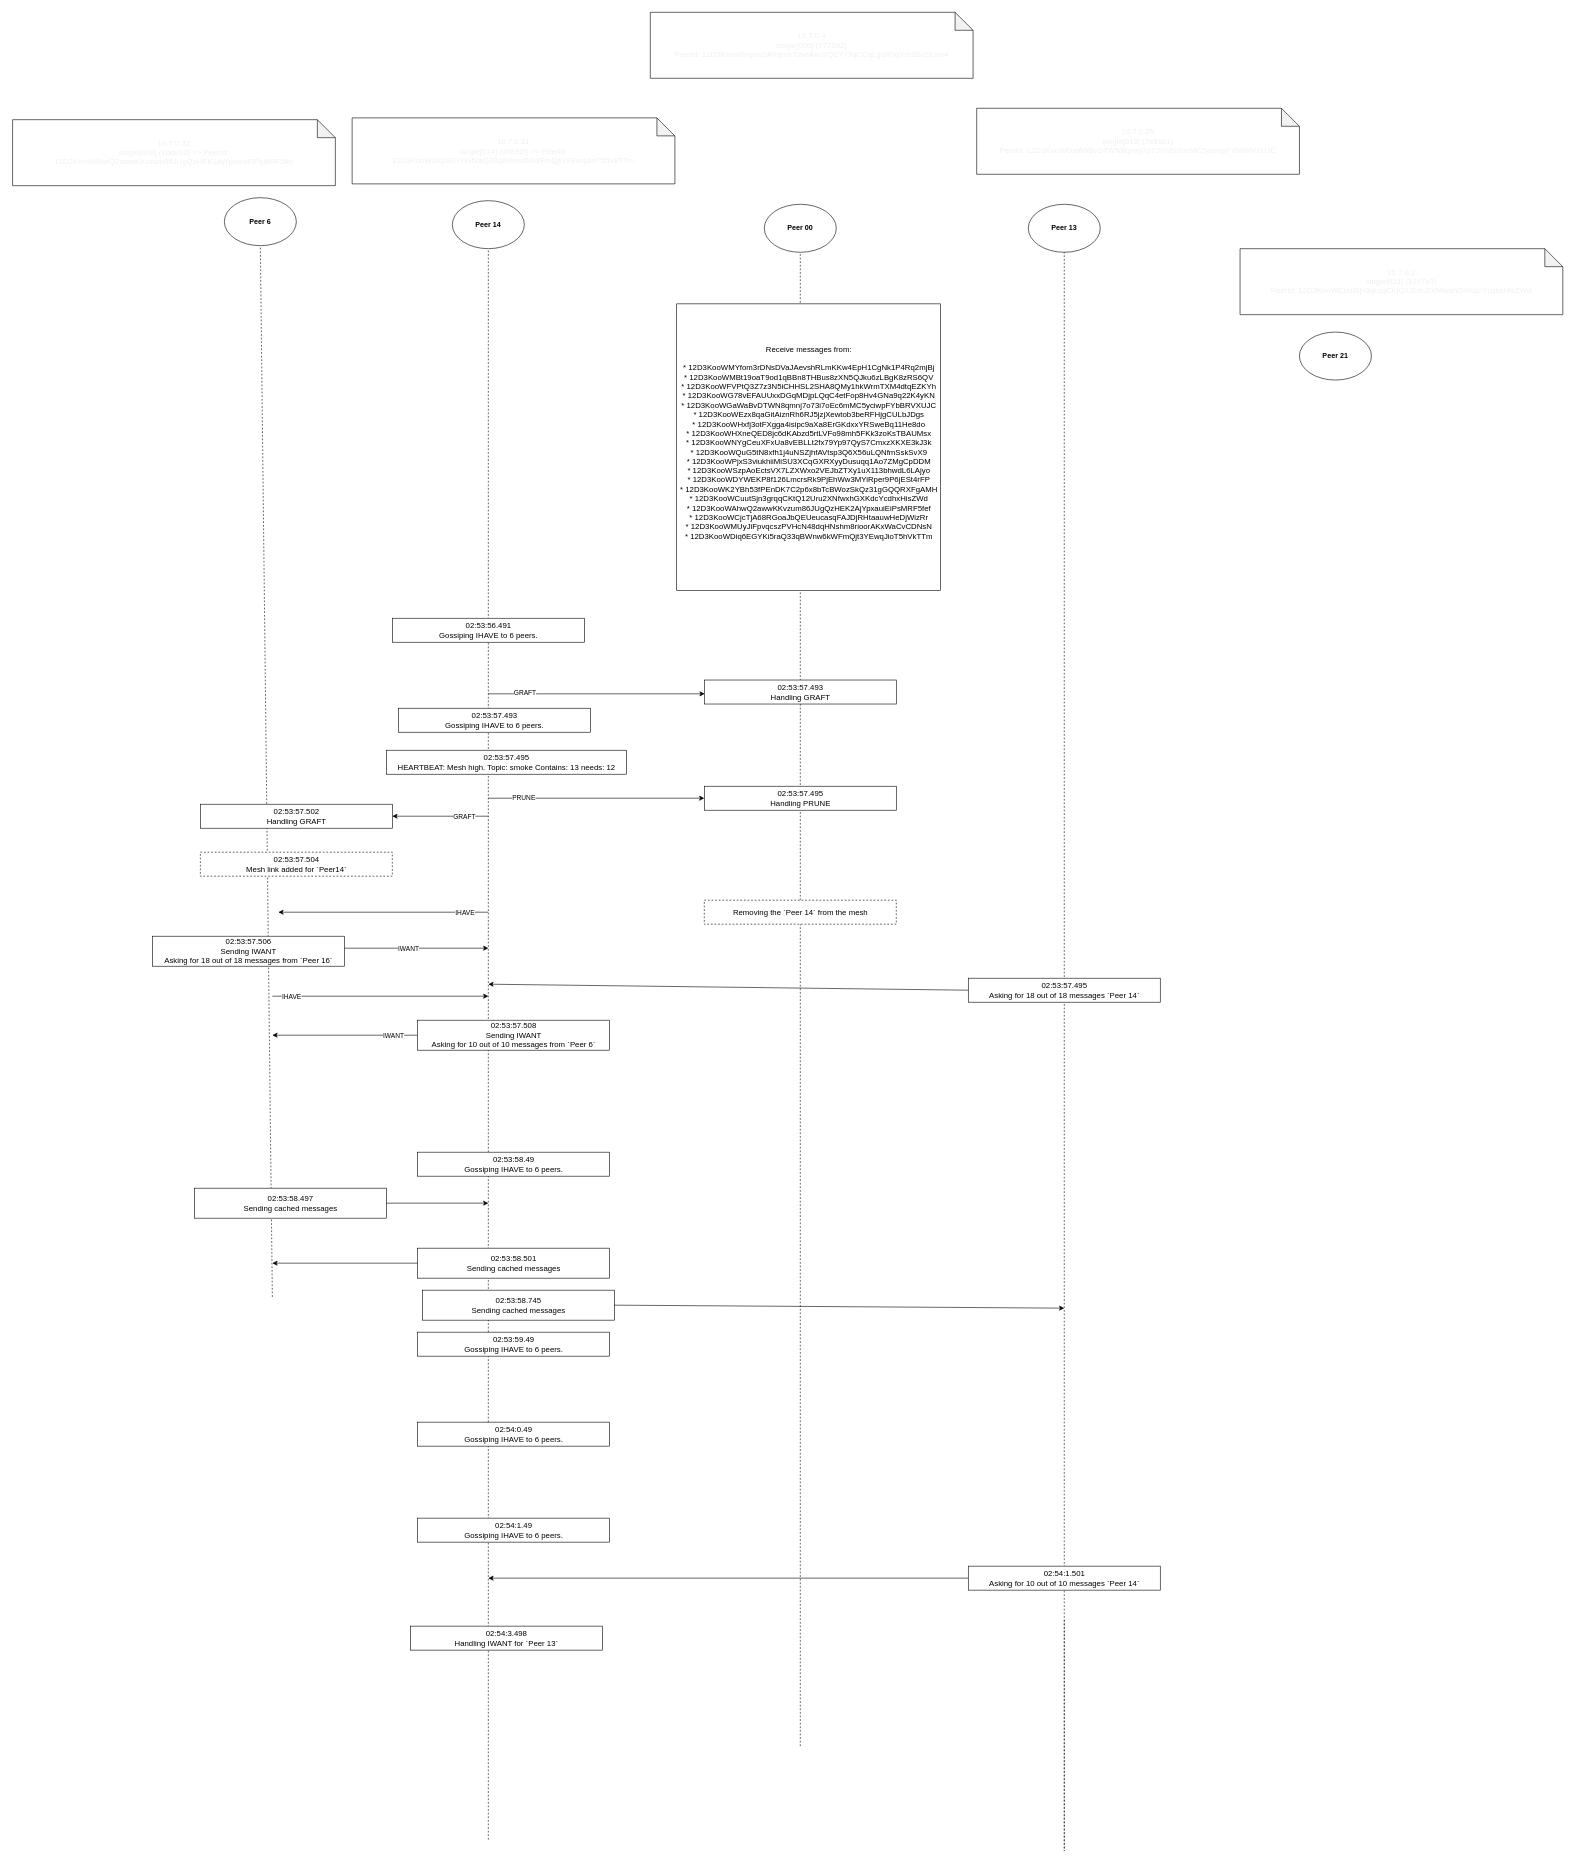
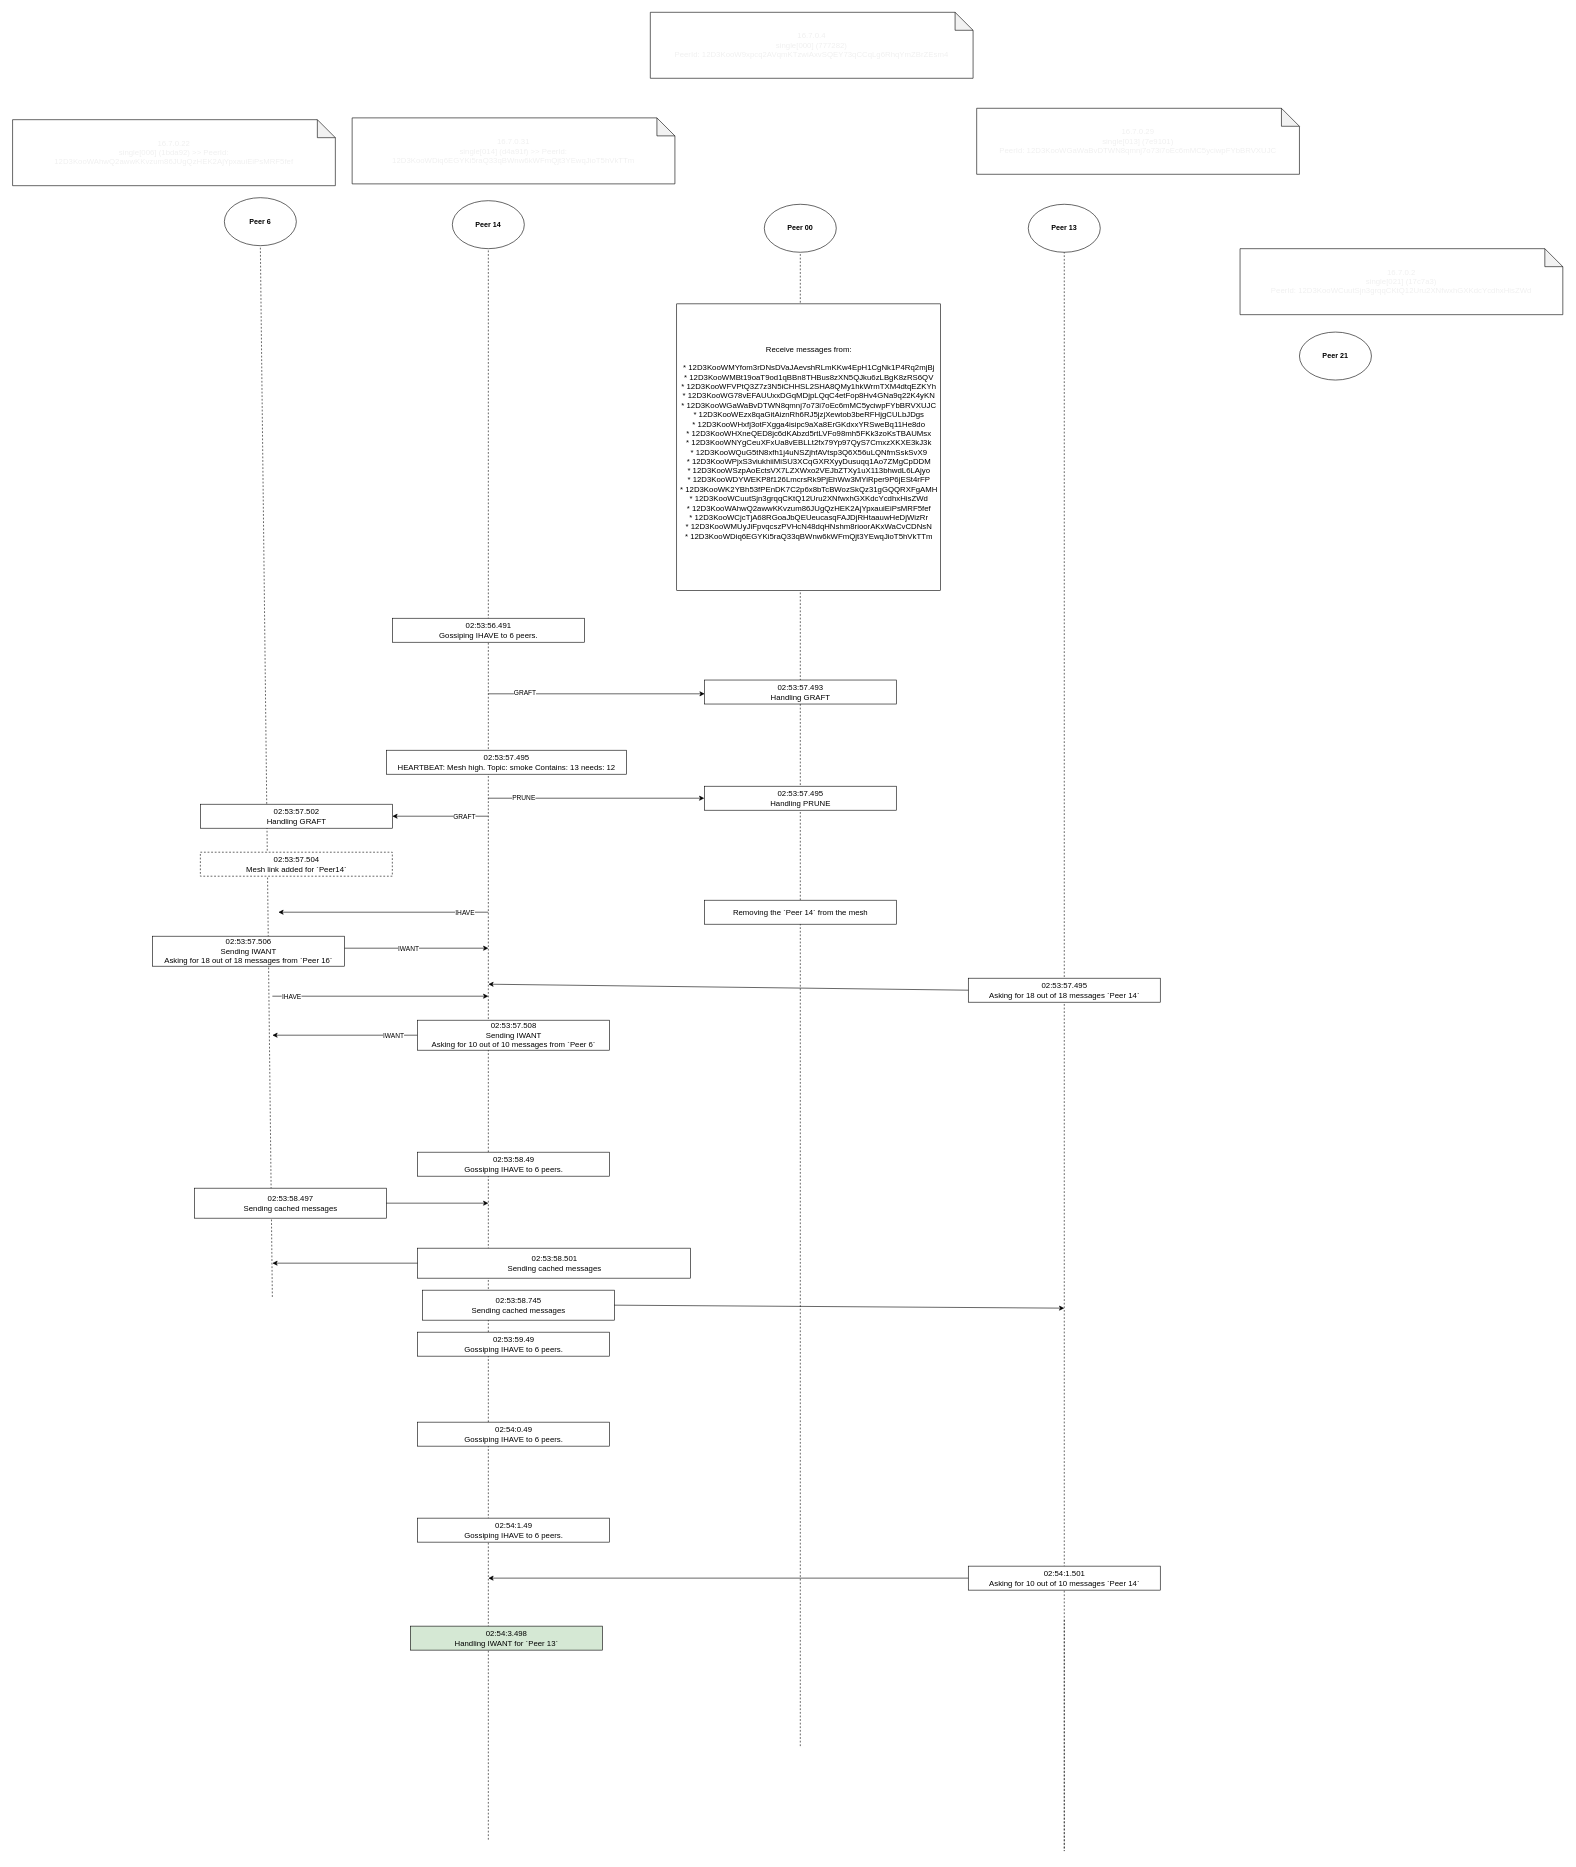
node "02:53:57.493 Gossiping IHAVE to 6 peers.": removed
node "Removing the `Peer 14` from the mesh": style dashed -> solid
node "02:53:58.501 Sending cached messages": size 192x30 -> 273x30
node "02:54:3.498 Handling IWANT for `Peer 13`": fillcolor #ffffff -> #d5e8d4
